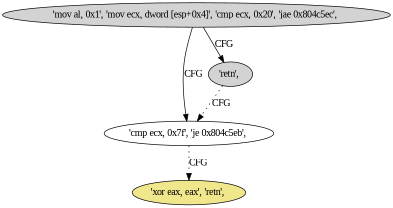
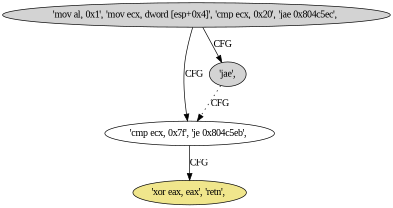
node "'retn',": label "'retn'," -> "'jae',"
edge "'cmp ecx, 0x7f', 'je 0x804c5eb'," -> "'xor eax, eax', 'retn',": style dotted -> solid
